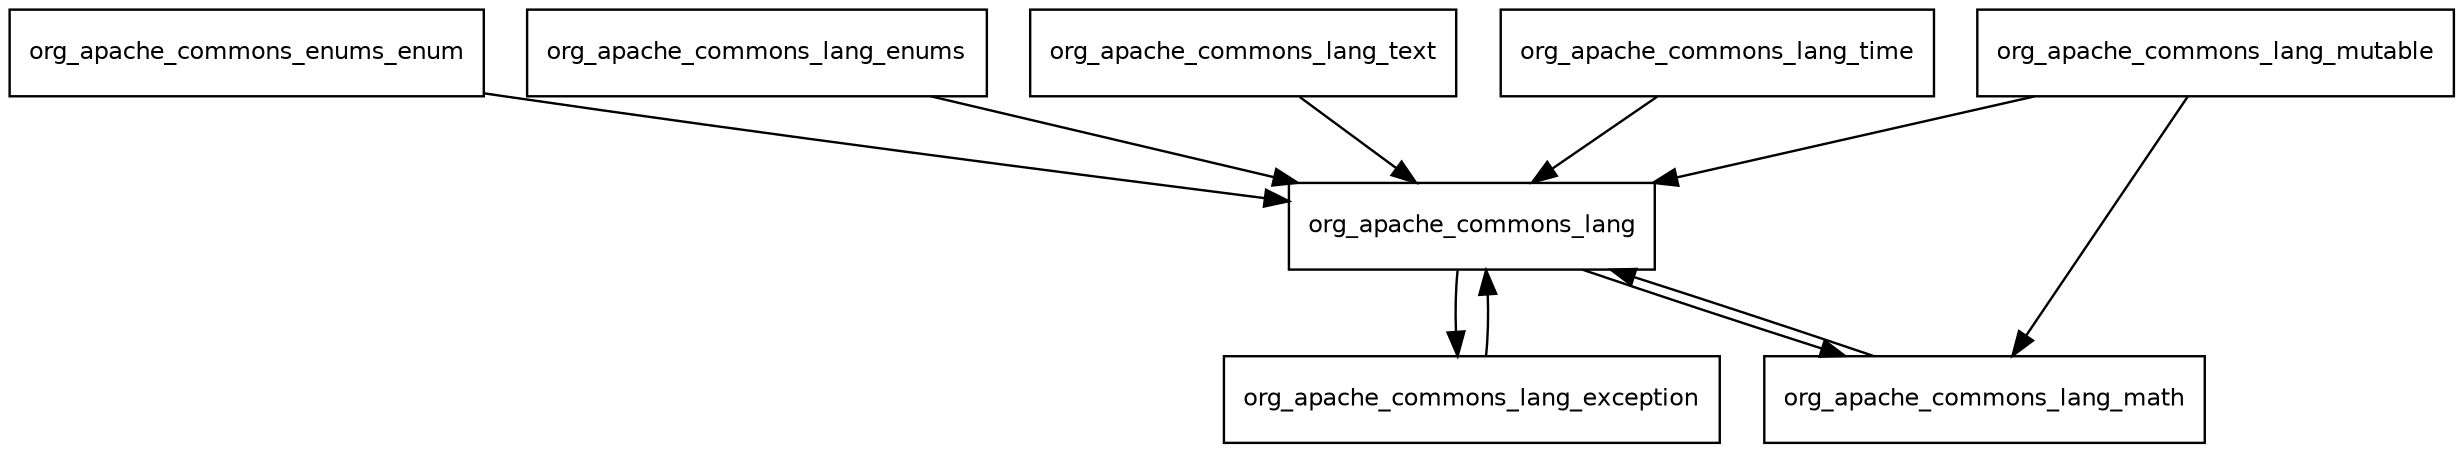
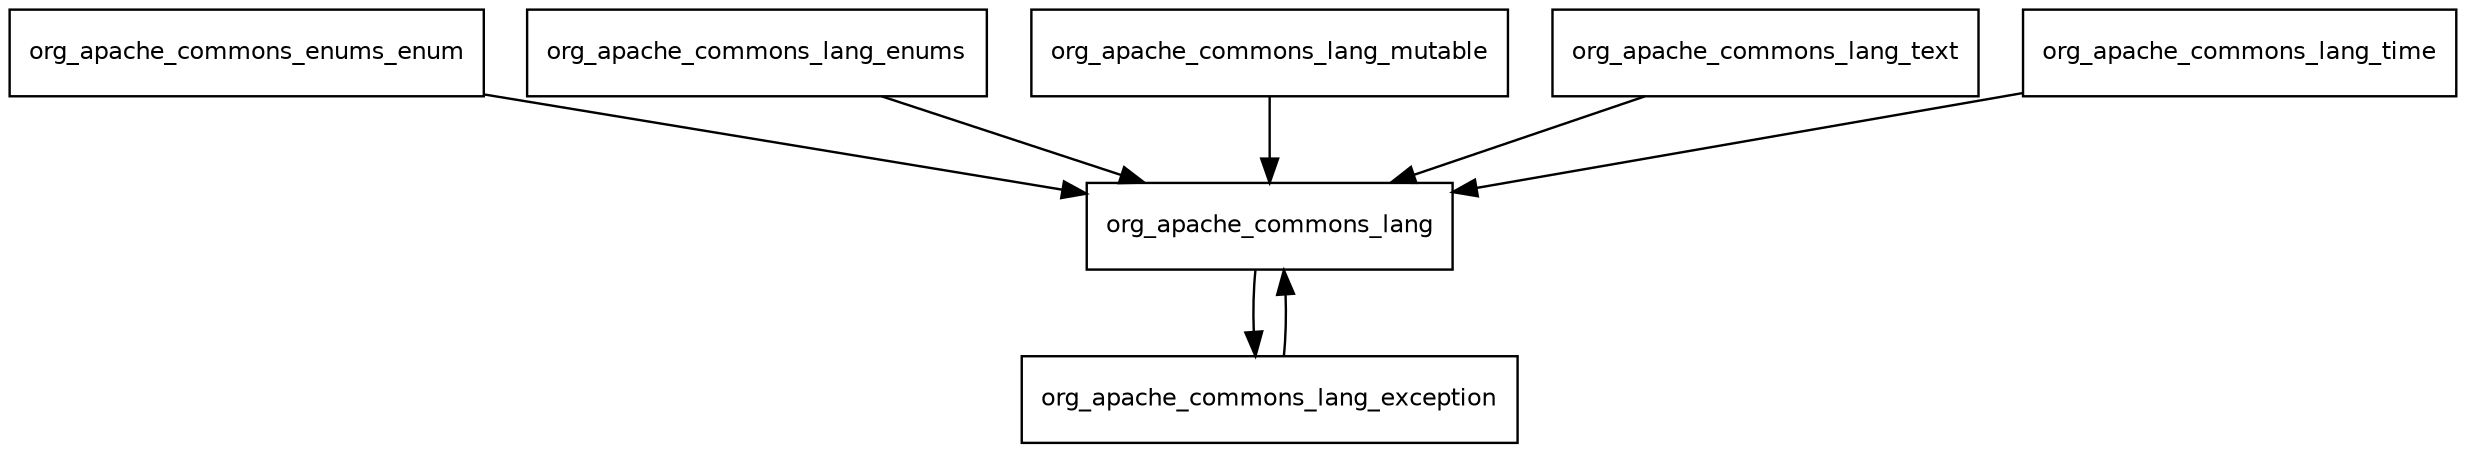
node "org_apache_commons_lang_math": removed
